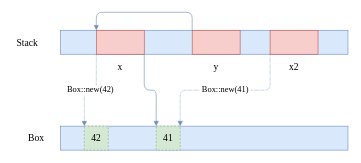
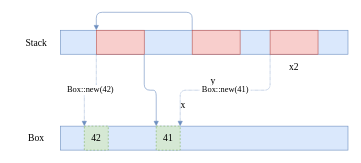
node "Stack": moved (27, 42) -> (36, 42)
node "x": moved (120, 66) -> (183, 105)
node "y": moved (216, 66) -> (213, 81)
